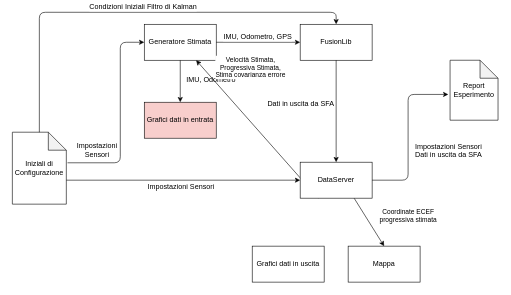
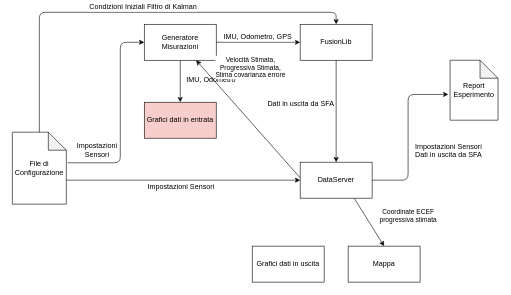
node "Generatore Stimata": label "Generatore Stimata" -> "Generatore Misurazioni"
node "Iniziali di Configurazione": label "Iniziali di Configurazione" -> "File di Configurazione"
